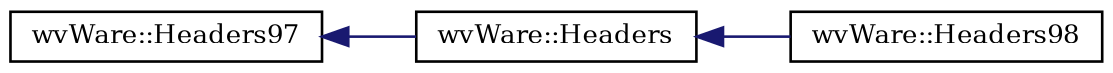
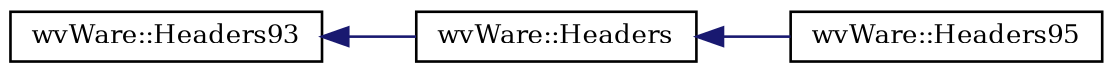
node "wvWare::Headers97": label "wvWare::Headers97" -> "wvWare::Headers93"
node "wvWare::Headers98": label "wvWare::Headers98" -> "wvWare::Headers95"
